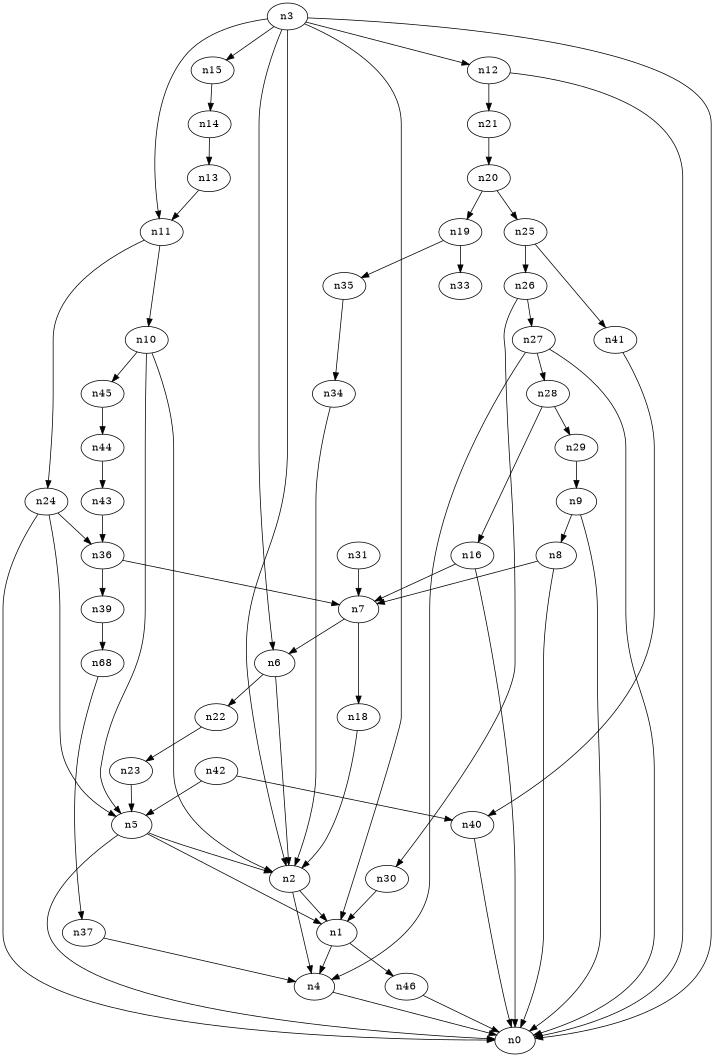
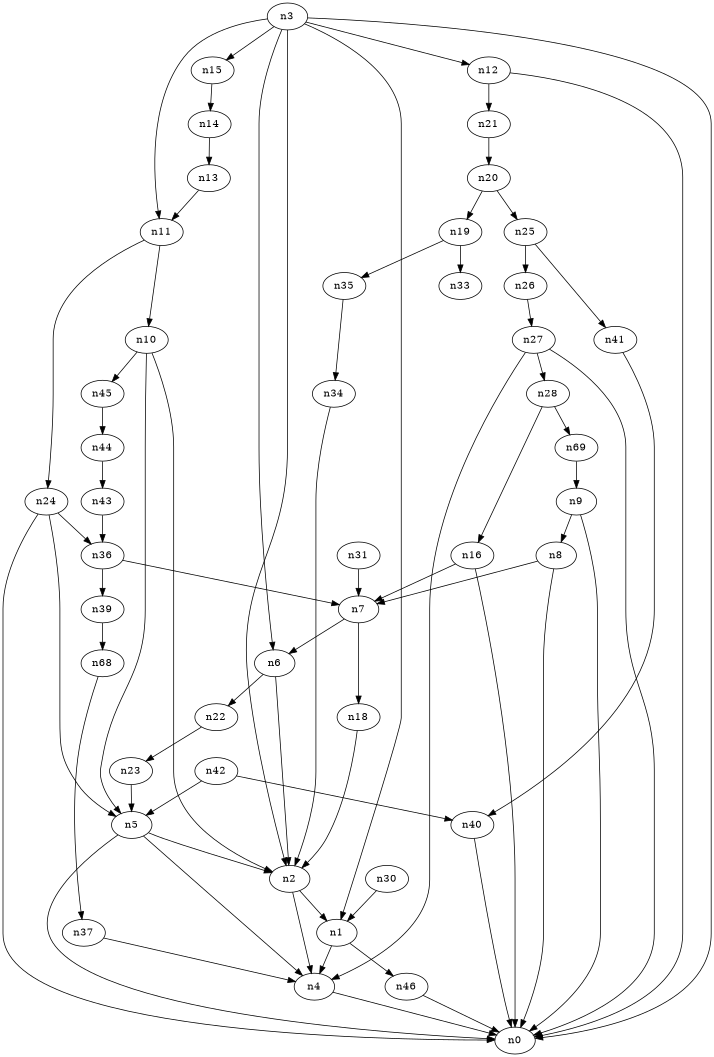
node "n29": label "n29" -> "n69"
edge "n26" -> "n30": removed
edge "n5" -> "n1": now "n5" -> "n4"
